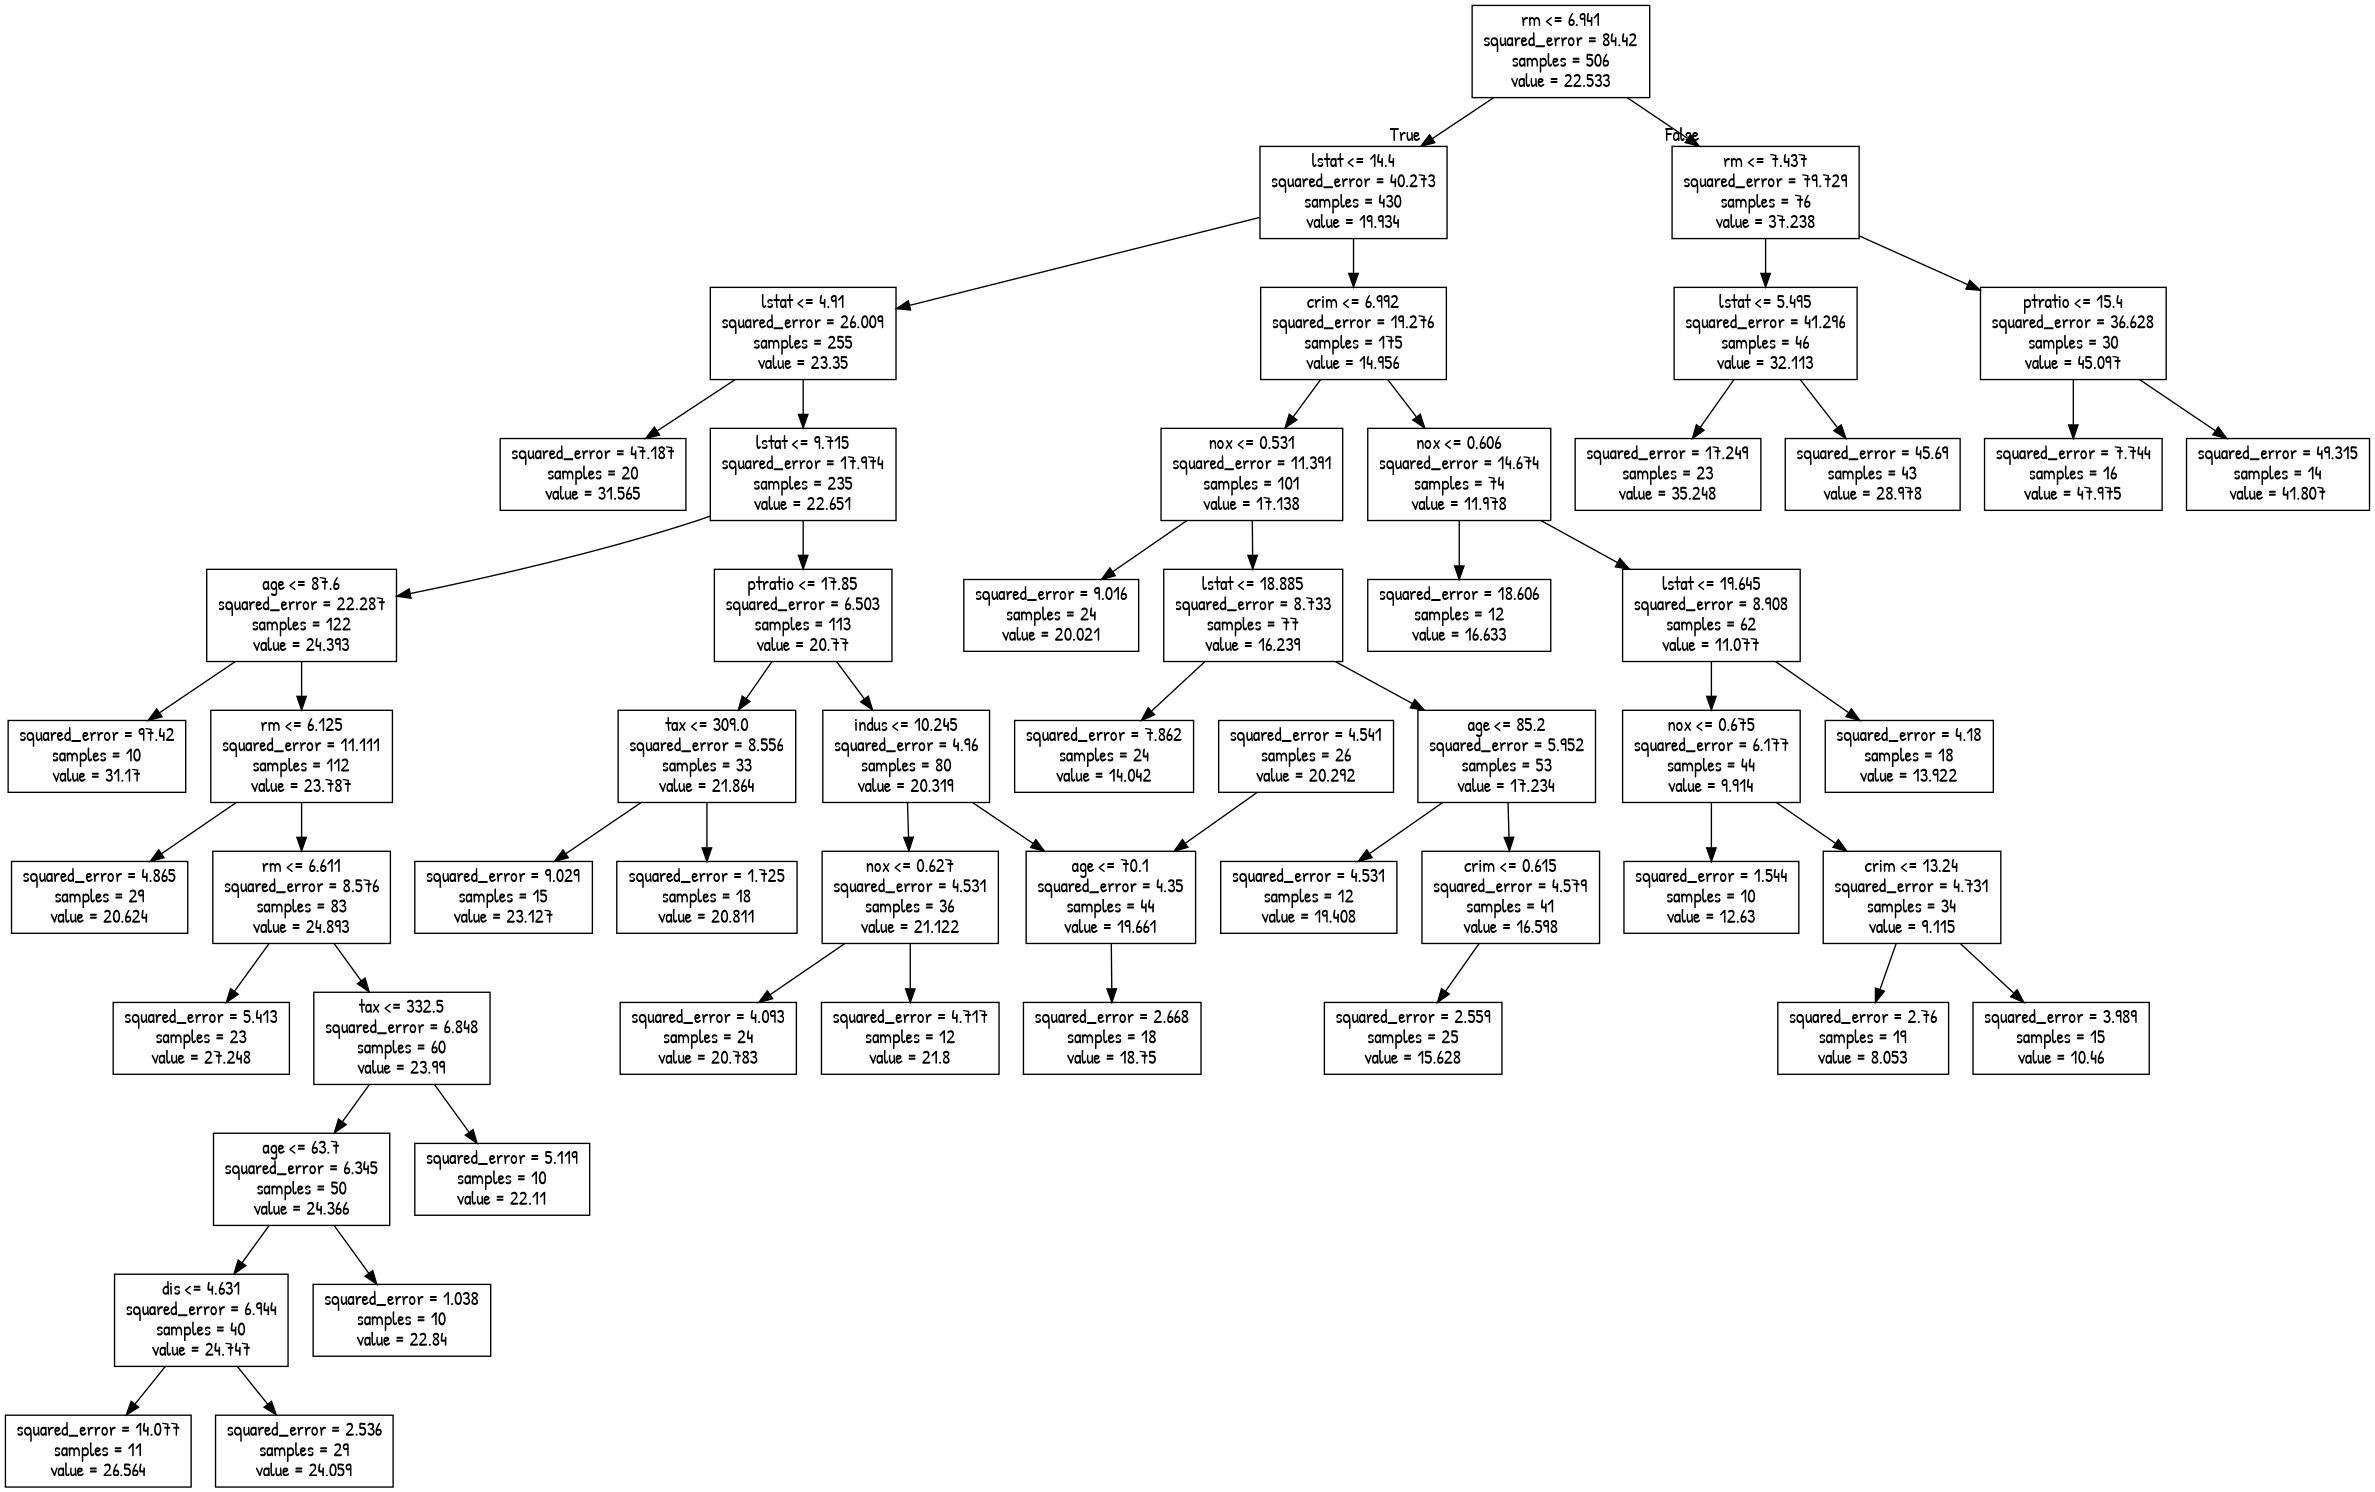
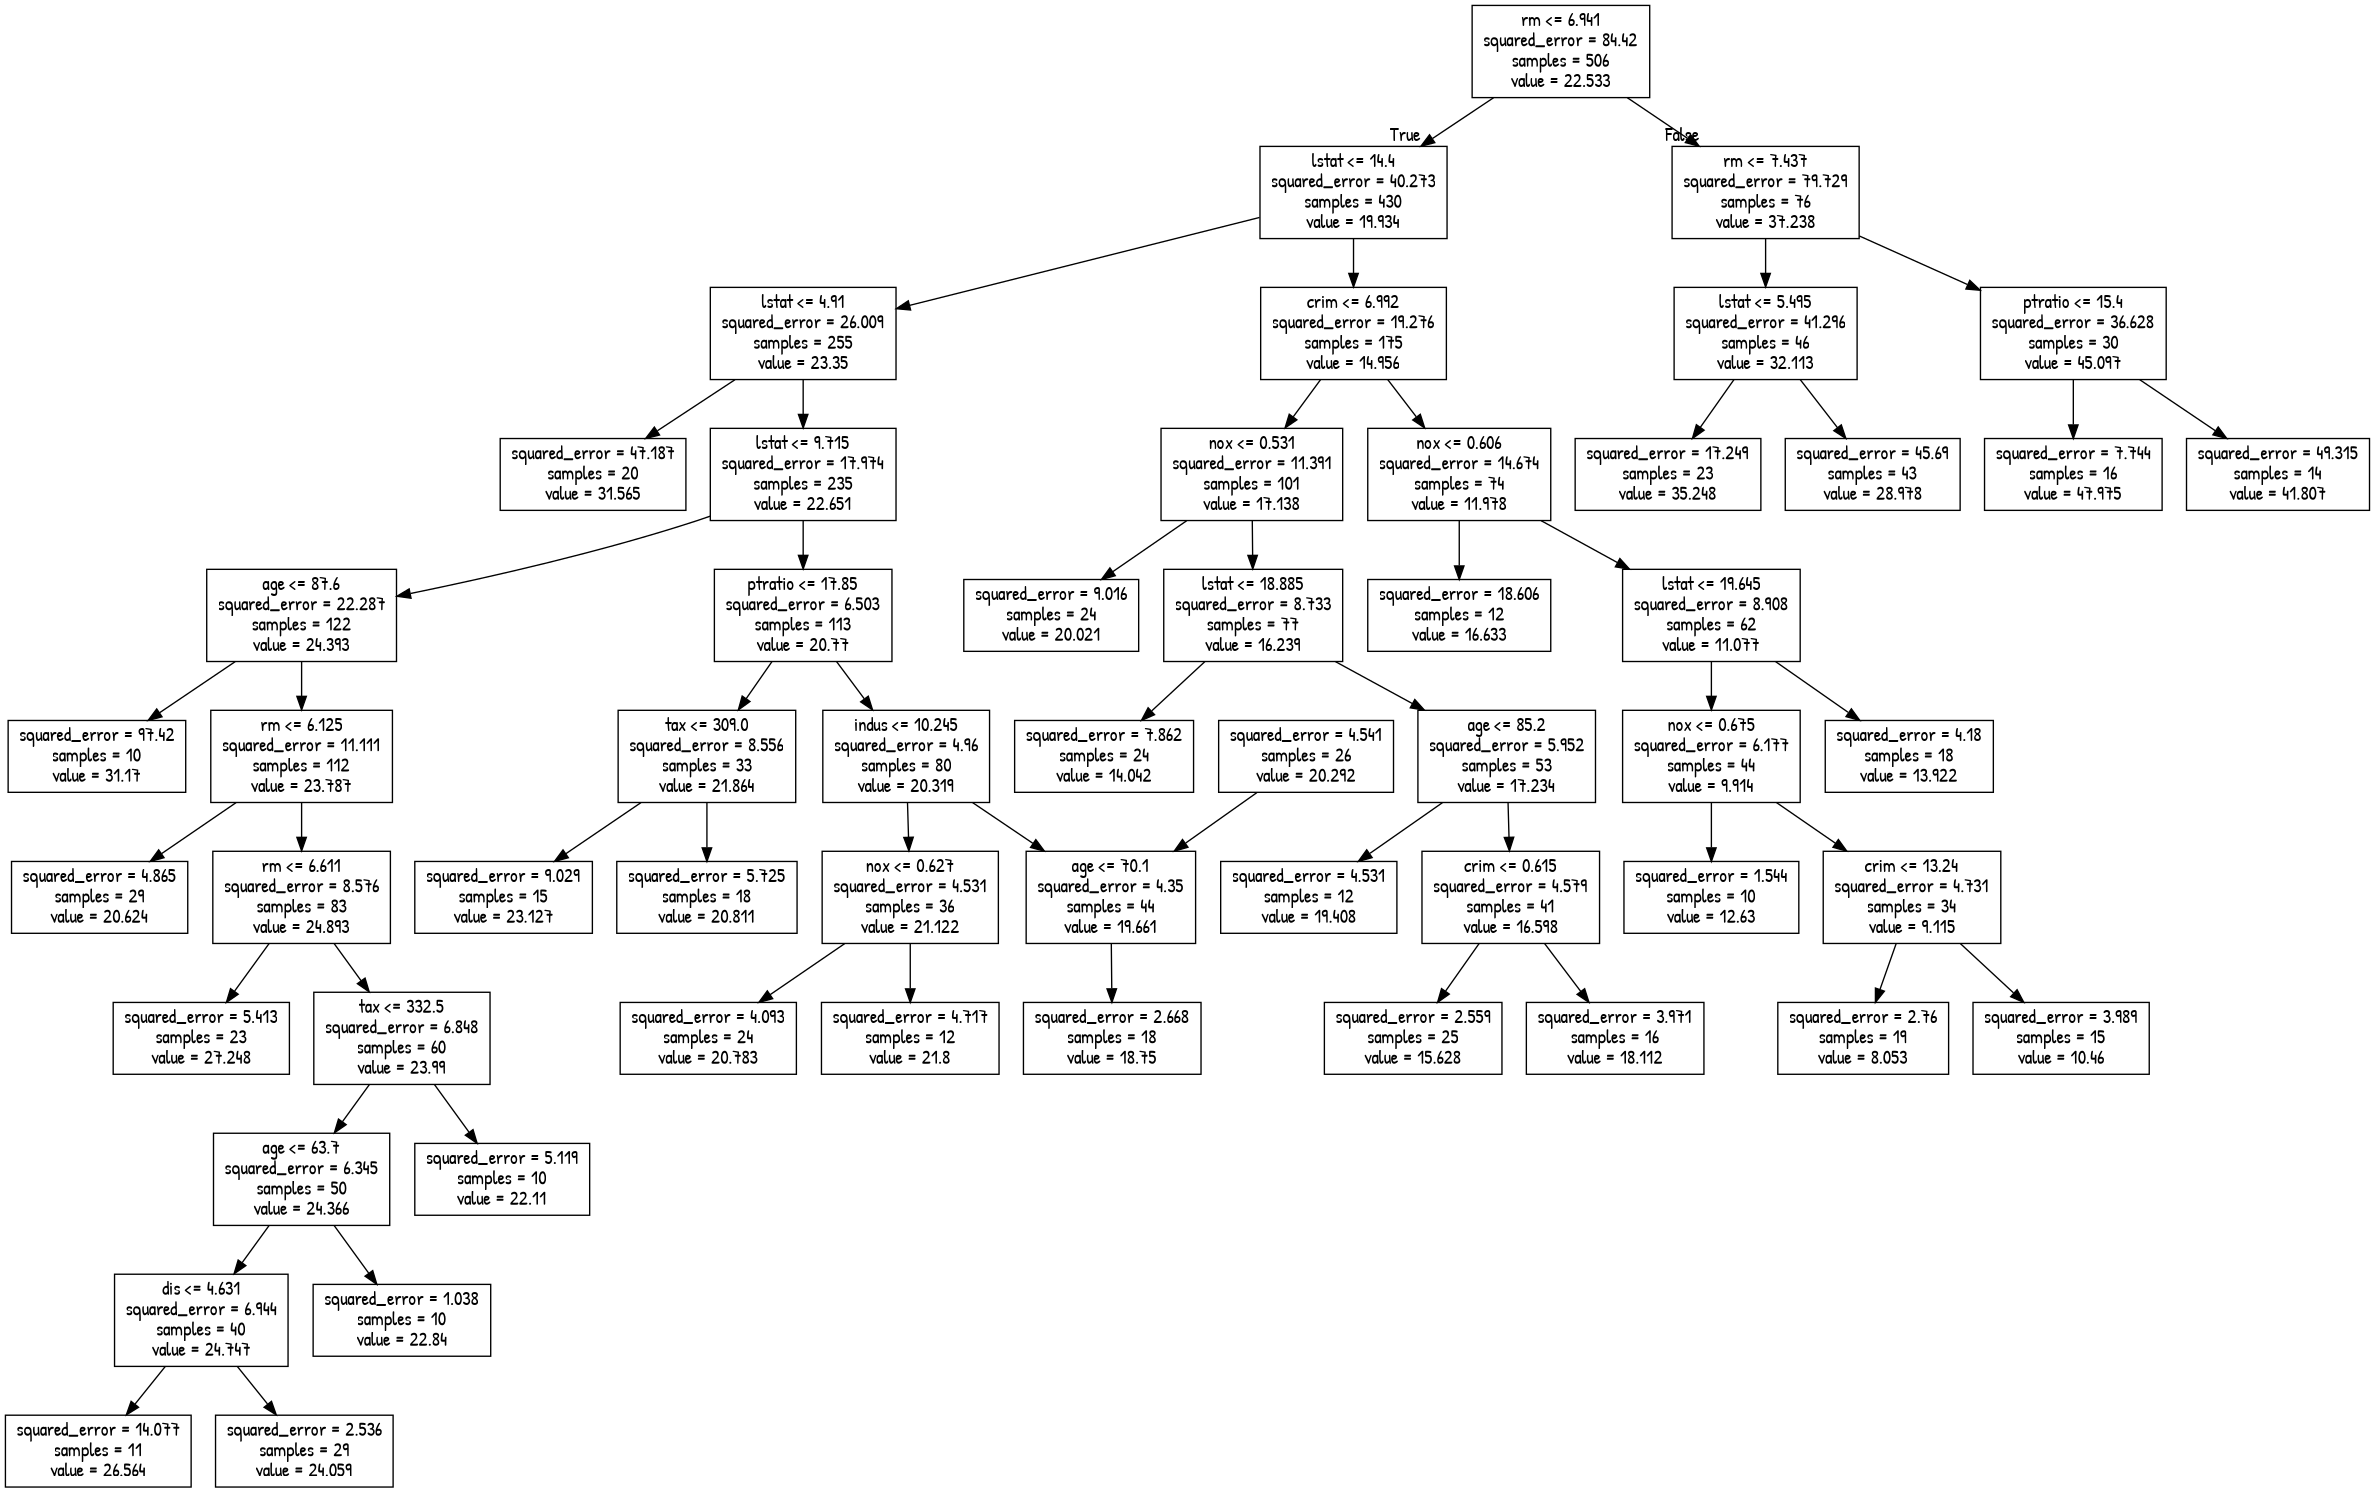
node "squared_error = 1.725 samples = 18 value = 20.811": label "squared_error = 1.725 samples = 18 value = 20.811" -> "squared_error = 5.725 samples = 18 value = 20.811"
node "squared_error = 3.971 samples = 16 value = 18.112": added
